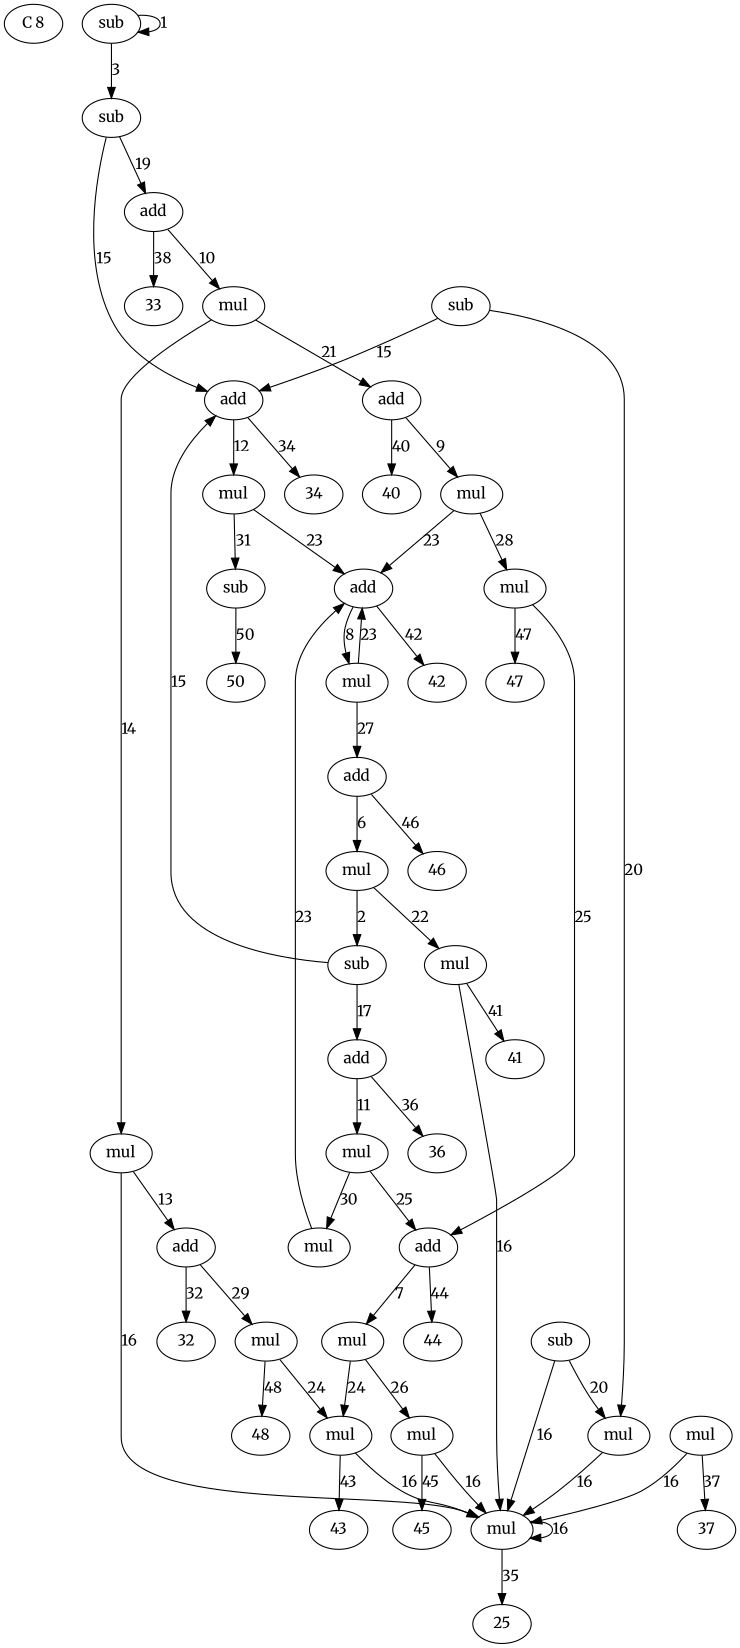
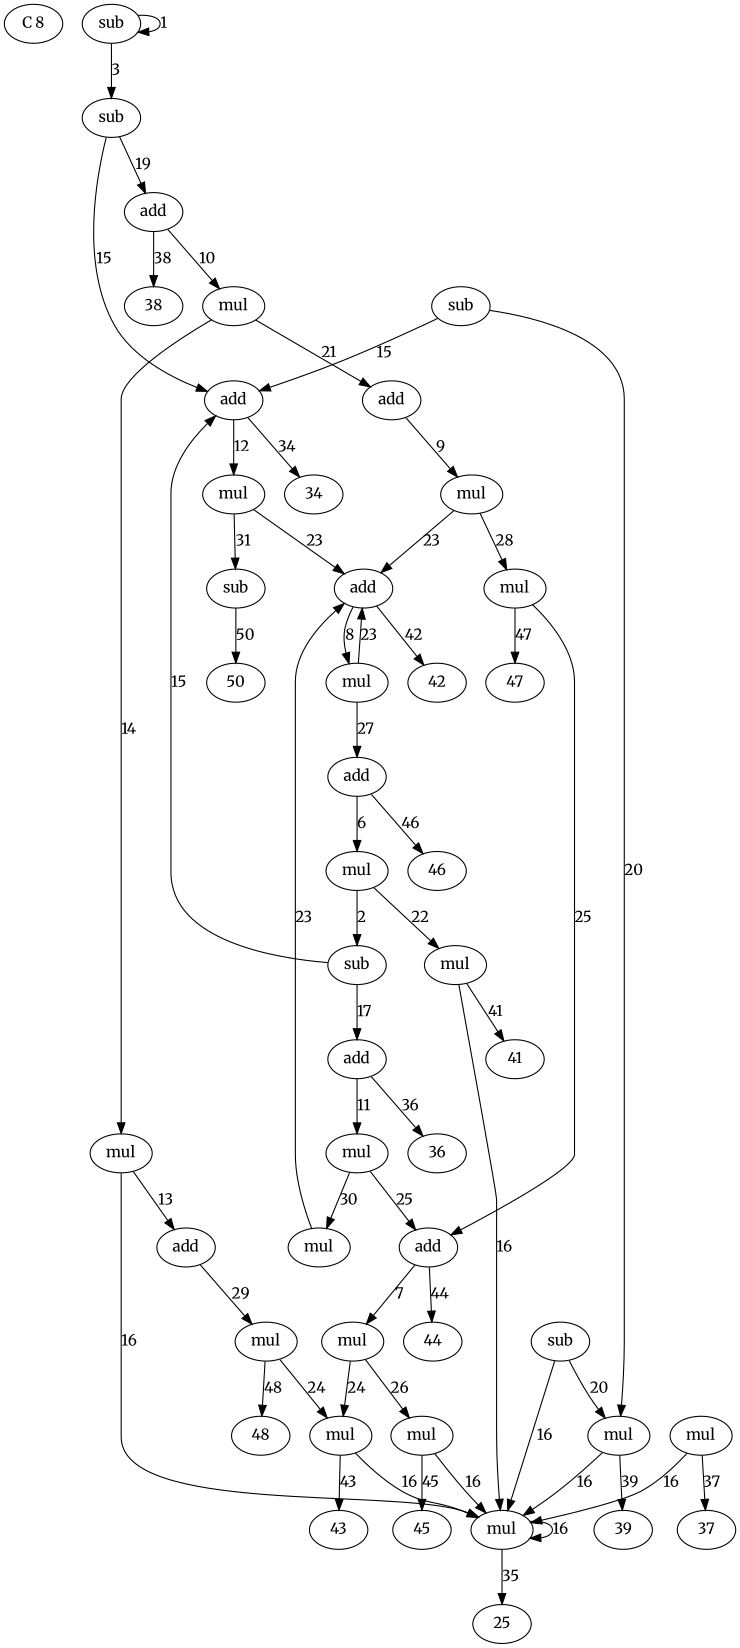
node "33": label "33" -> "38"
node "40": removed
node "32": removed
node "39": added
